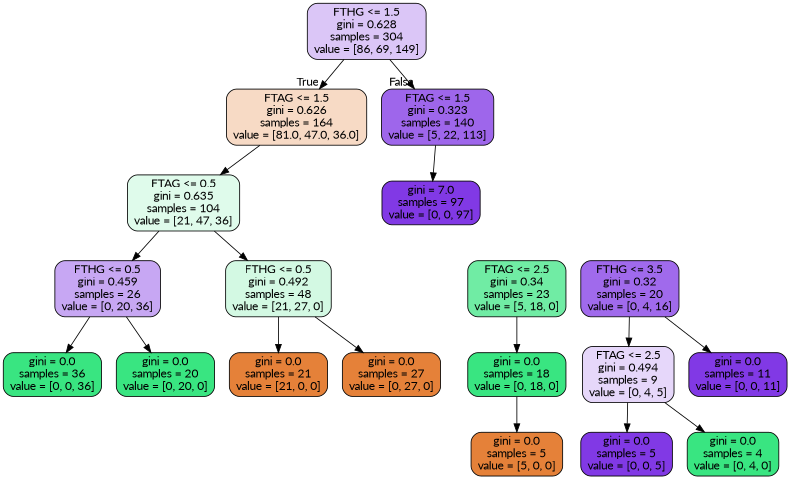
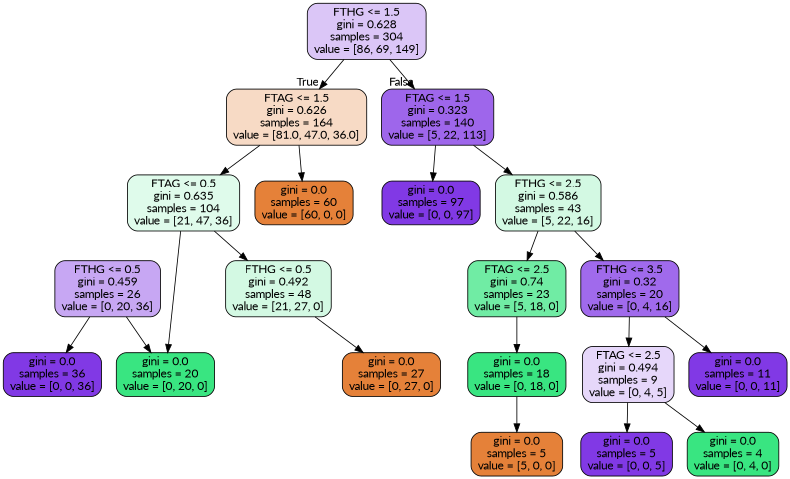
node "gini = 0.0 samples = 60 value = [60, 0, 0]": added
node "gini = 7.0 samples = 97 value = [0, 0, 97]": label "gini = 7.0 samples = 97 value = [0, 0, 97]" -> "gini = 0.0 samples = 97 value = [0, 0, 97]"
node "FTHG <= 2.5 gini = 0.586 samples = 43 value = [5, 22, 16]": added
edge "FTAG <= 0.5 gini = 0.635 samples = 104 value = [21, 47, 36]" -> "FTHG <= 0.5 gini = 0.459 samples = 26 value = [0, 20, 36]": now "FTAG <= 0.5 gini = 0.635 samples = 104 value = [21, 47, 36]" -> "gini = 0.0 samples = 20 value = [0, 20, 0]"
node "FTAG <= 2.5 gini = 0.34 samples = 23 value = [5, 18, 0]": label "FTAG <= 2.5 gini = 0.34 samples = 23 value = [5, 18, 0]" -> "FTAG <= 2.5 gini = 0.74 samples = 23 value = [5, 18, 0]"
node "gini = 0.0 samples = 36 value = [0, 0, 36]": fillcolor #39e581 -> #8139e5
node "gini = 0.0 samples = 21 value = [21, 0, 0]": removed
